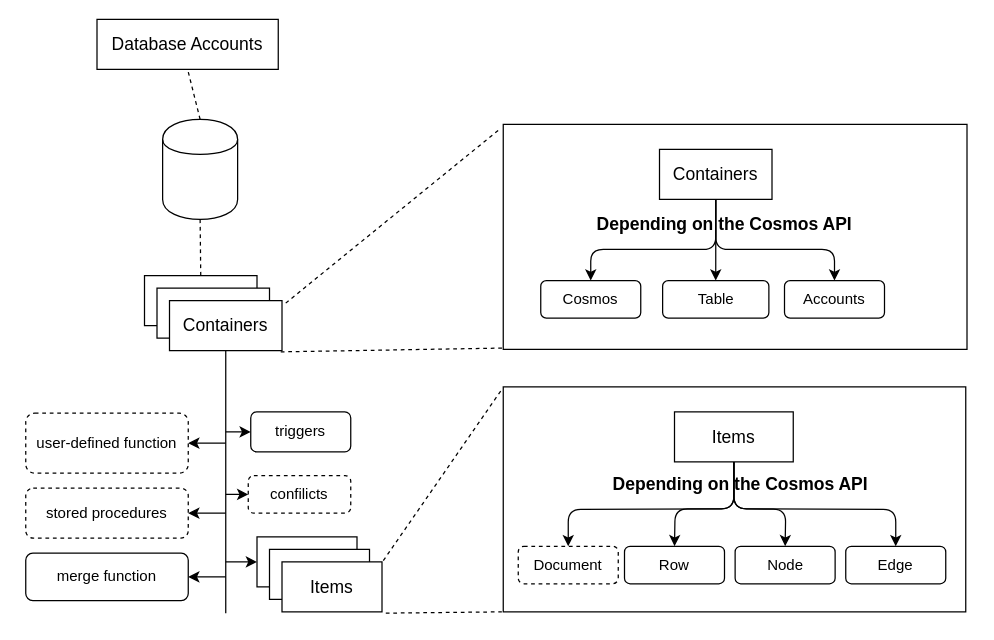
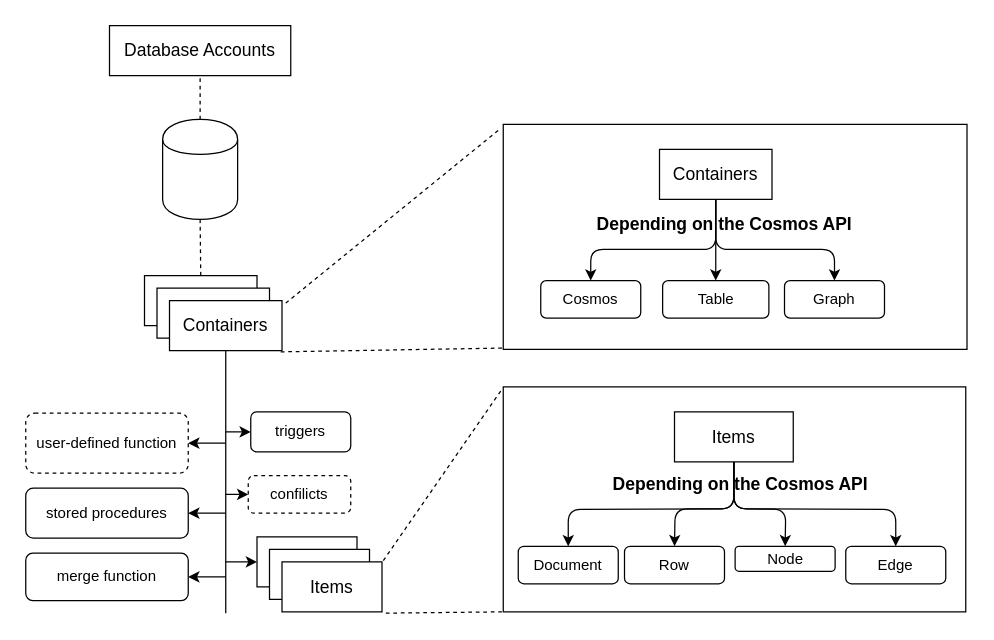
node "Database Accounts": moved (188, 44) -> (200, 51)
node "Accounts": label "Accounts" -> "Graph"
node "stored procedures": style dashed -> solid
node "Document": style dashed -> solid
node "Node": size 100x38 -> 100x25
